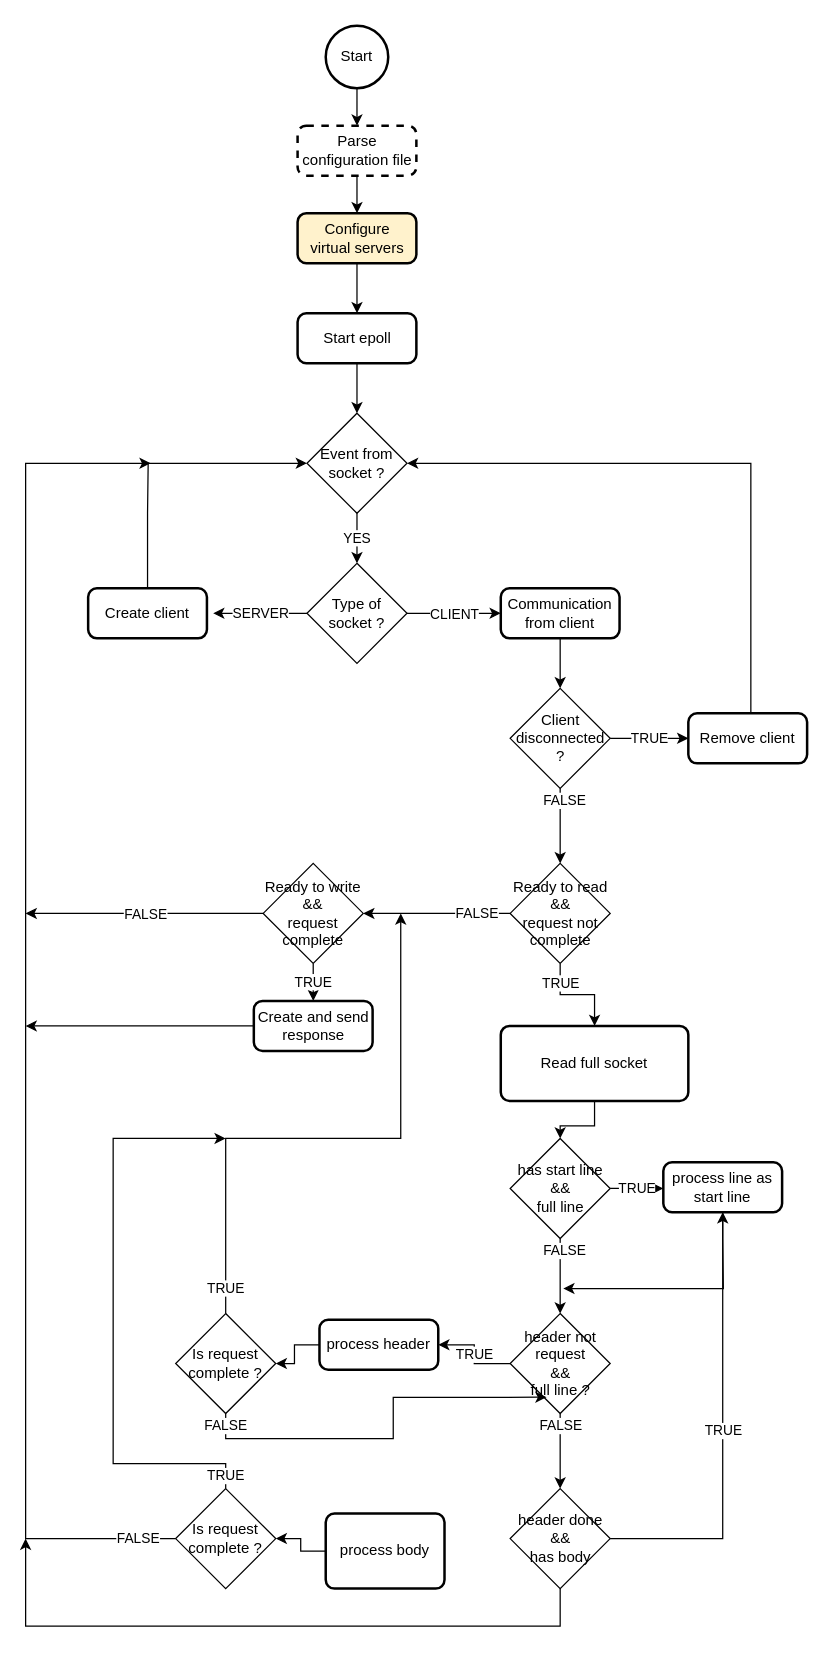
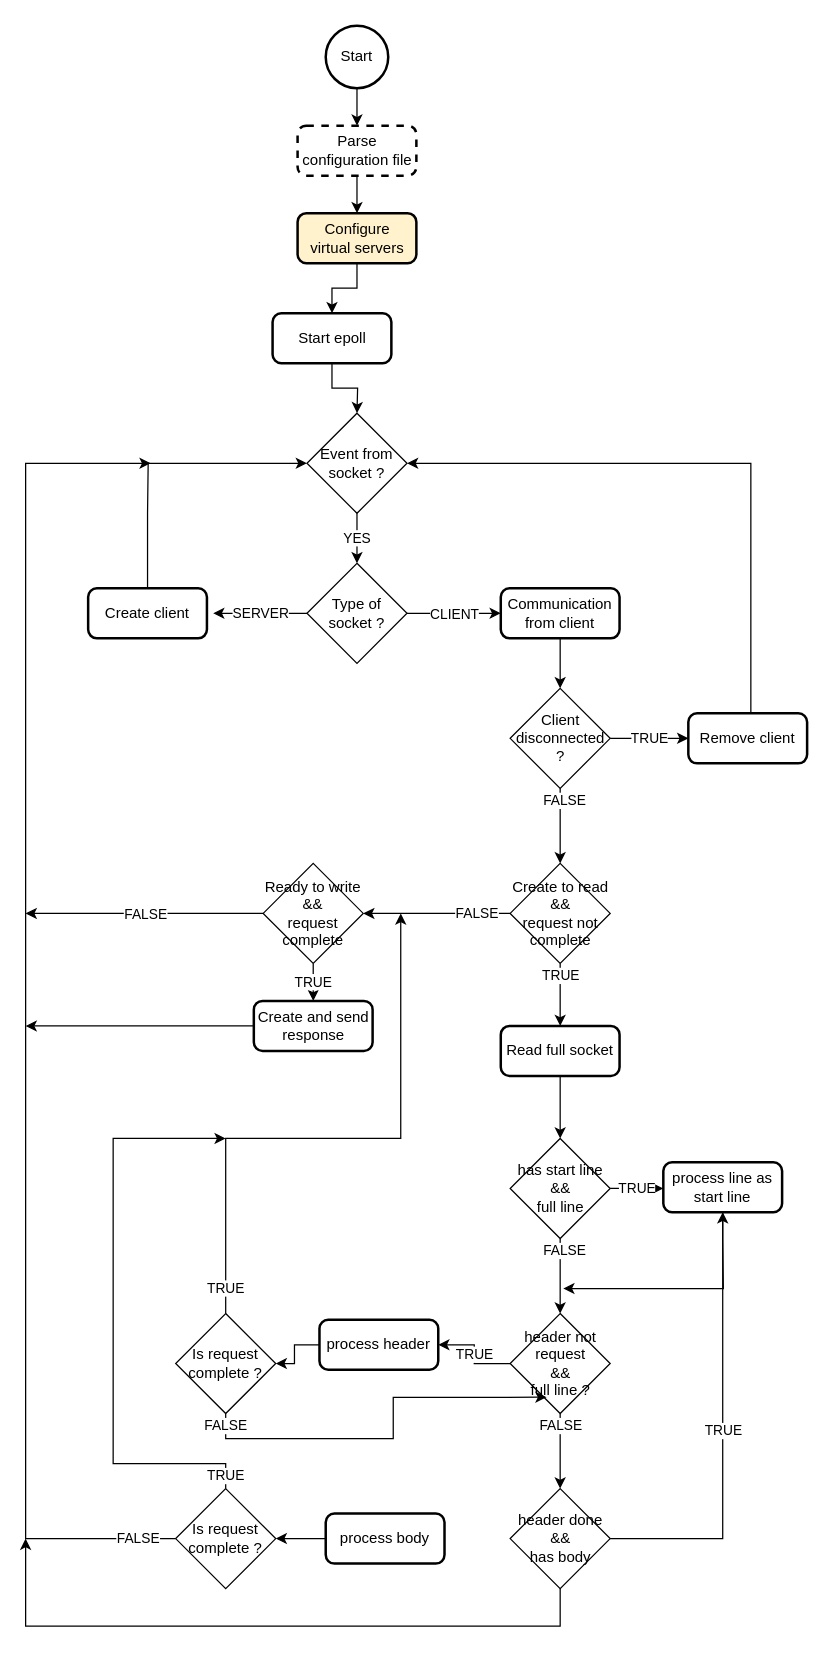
node "Start epoll": moved (357, 338) -> (332, 338)
node "Ready to read && request not complete": label "Ready to read && request not complete" -> "Create to read && request not complete"
node "Read full socket": size 188x75 -> 119x50
node "process body": size 119x75 -> 119x50
